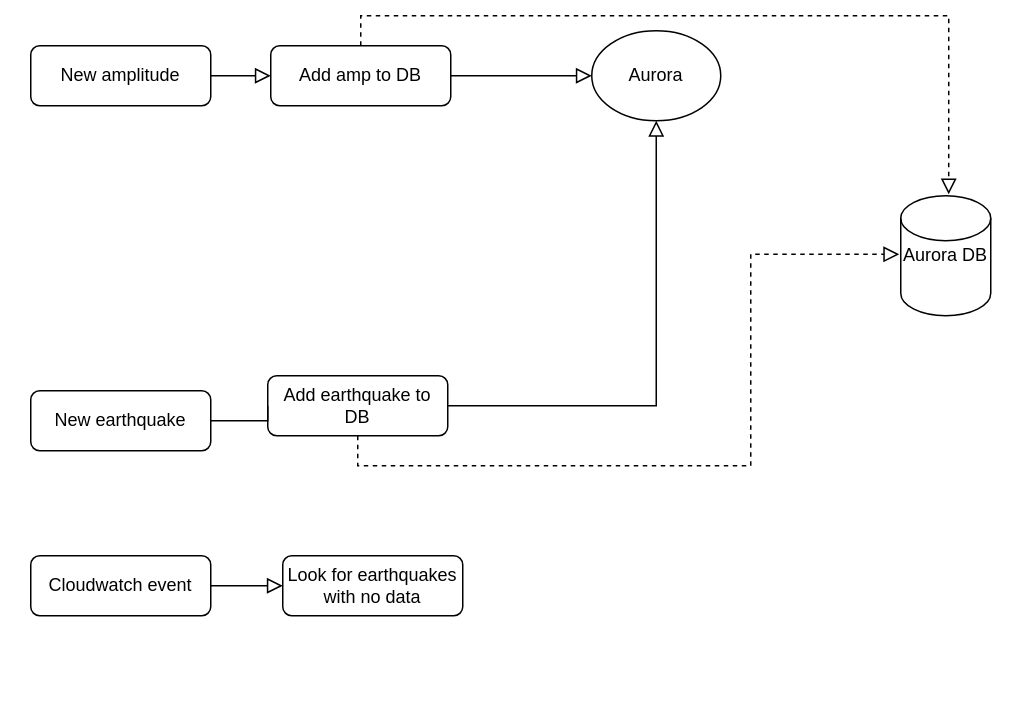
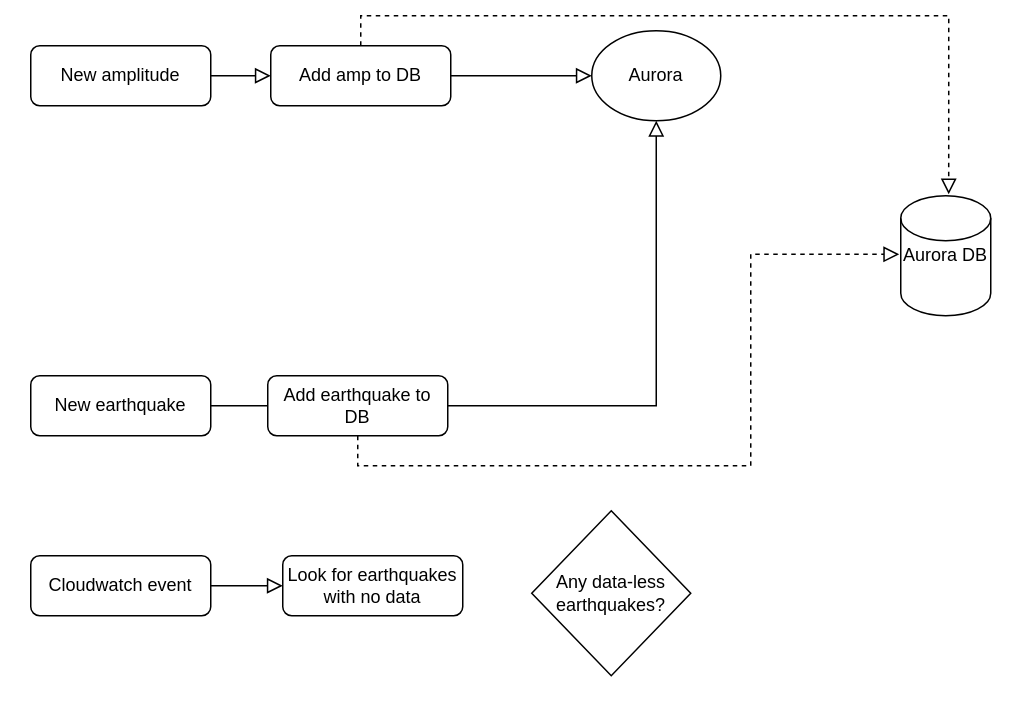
node "New earthquake": moved (121, 421) -> (121, 406)
node "Any data-less earthquakes?": added
